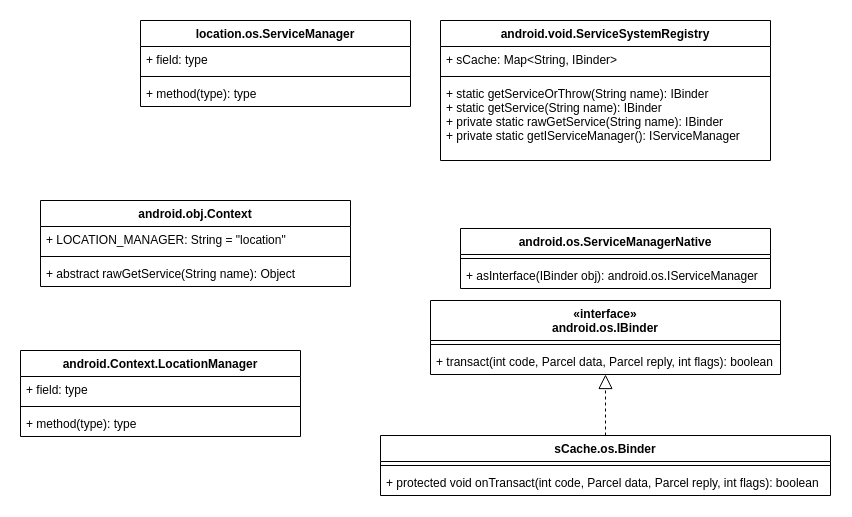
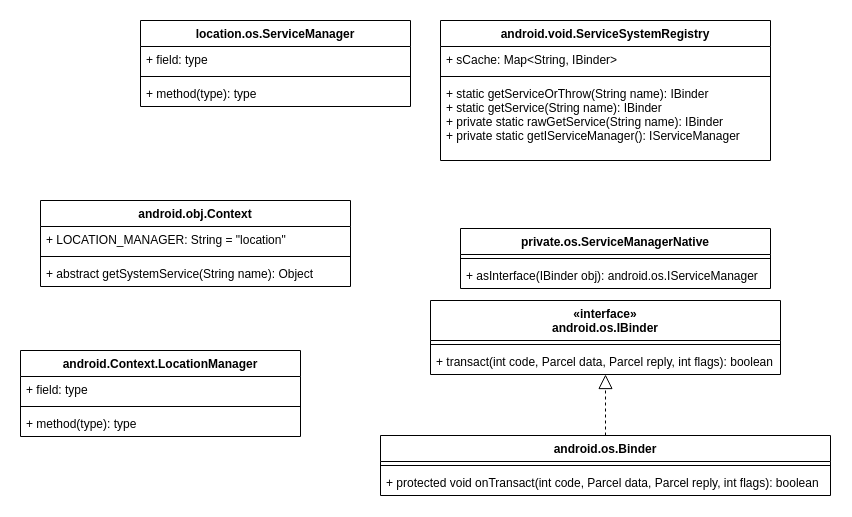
node "android.os.ServiceManagerNative": label "android.os.ServiceManagerNative" -> "private.os.ServiceManagerNative"
node "+ abstract rawGetService(String name): Object": label "+ abstract rawGetService(String name): Object" -> "+ abstract getSystemService(String name): Object"
node "sCache.os.Binder": label "sCache.os.Binder" -> "android.os.Binder"
